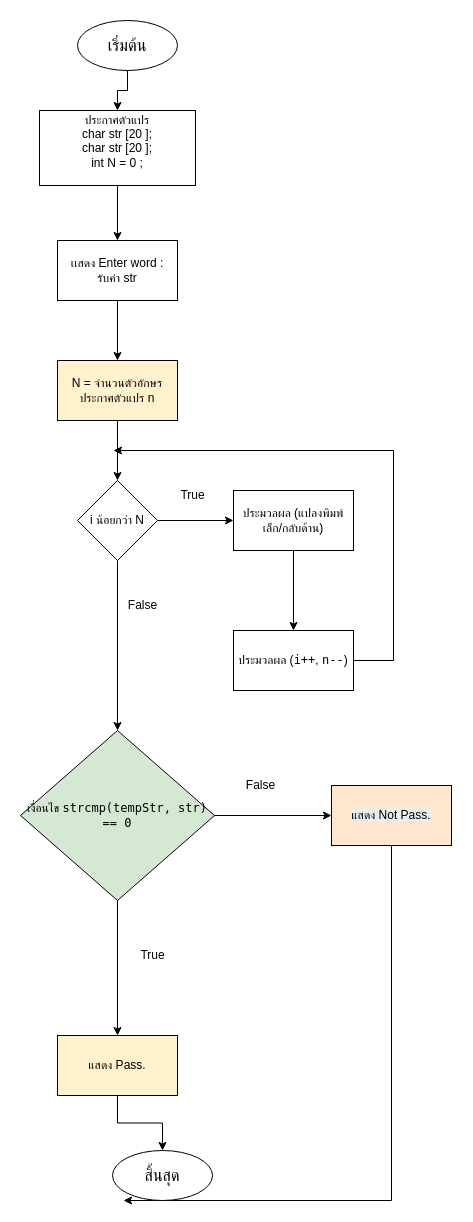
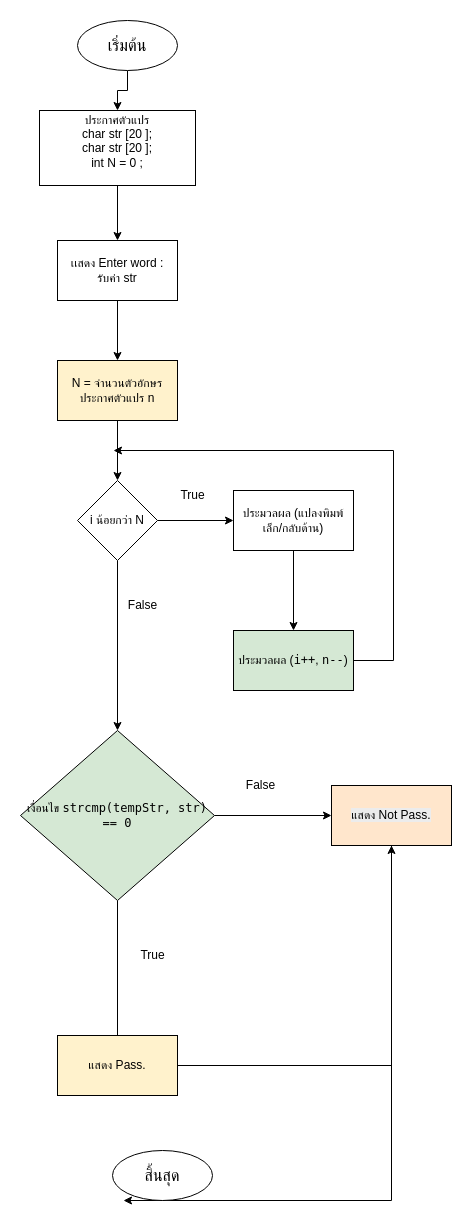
node "ประมวลผล (i++, n--)": fillcolor #ffffff -> #d5e8d4
edge "เงื่อนไข strcmp(tempStr, str) == 0" -> "แสดง Pass.": arrowhead classic -> none
edge "แสดง Pass." -> "สิ้นสุด": now "แสดง Pass." -> "แสดง Not Pass."
